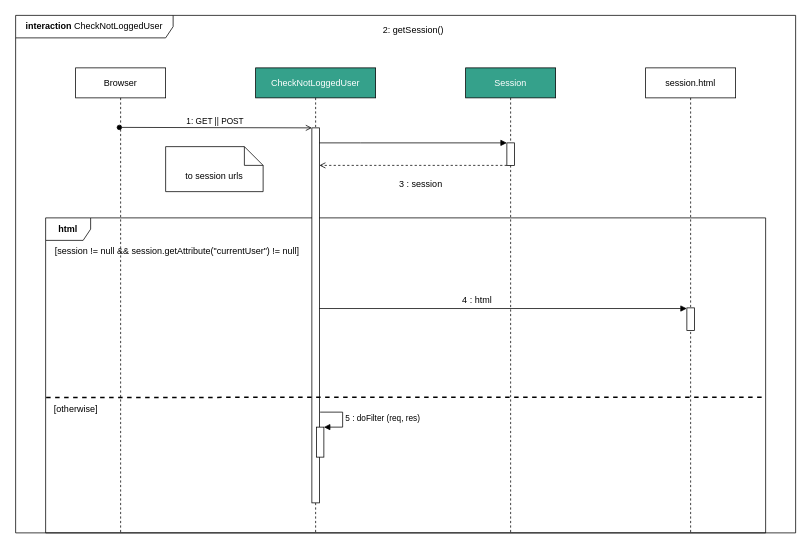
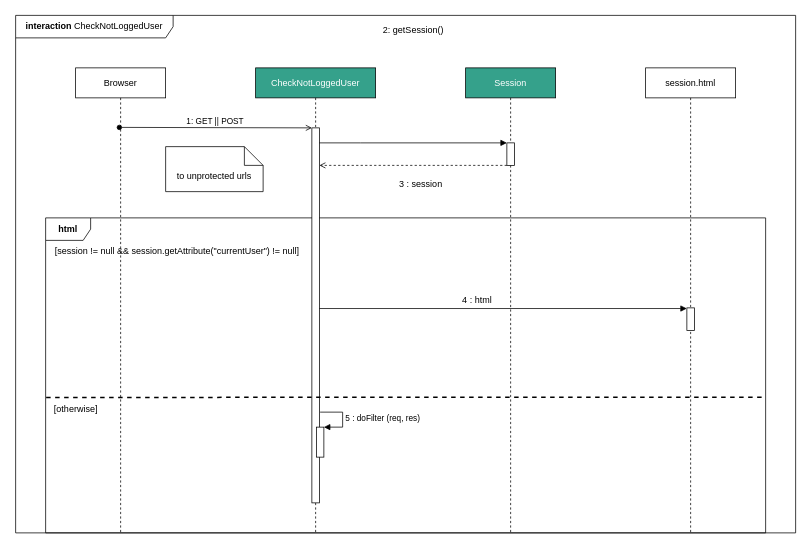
node "to session urls": label "to session urls" -> "to unprotected urls"
